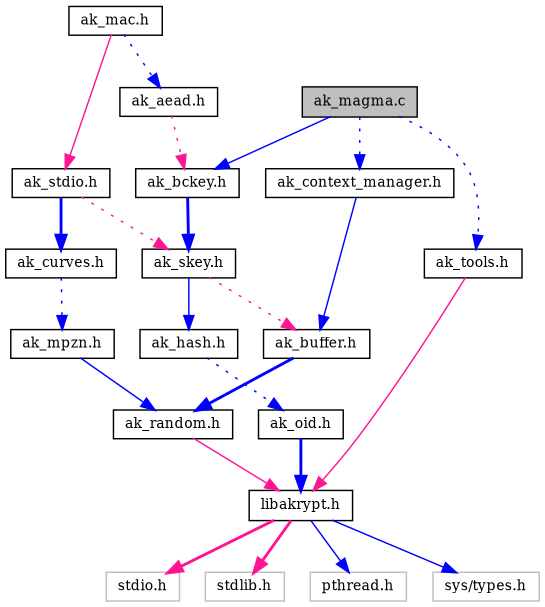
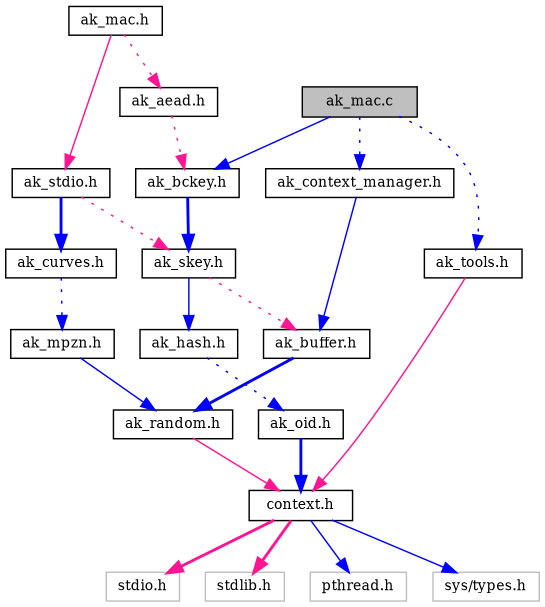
edge "ak_mac.h" -> "ak_aead.h": color blue -> deeppink
node "ak_magma.c": label "ak_magma.c" -> "ak_mac.c"
node "libakrypt.h": label "libakrypt.h" -> "context.h"
